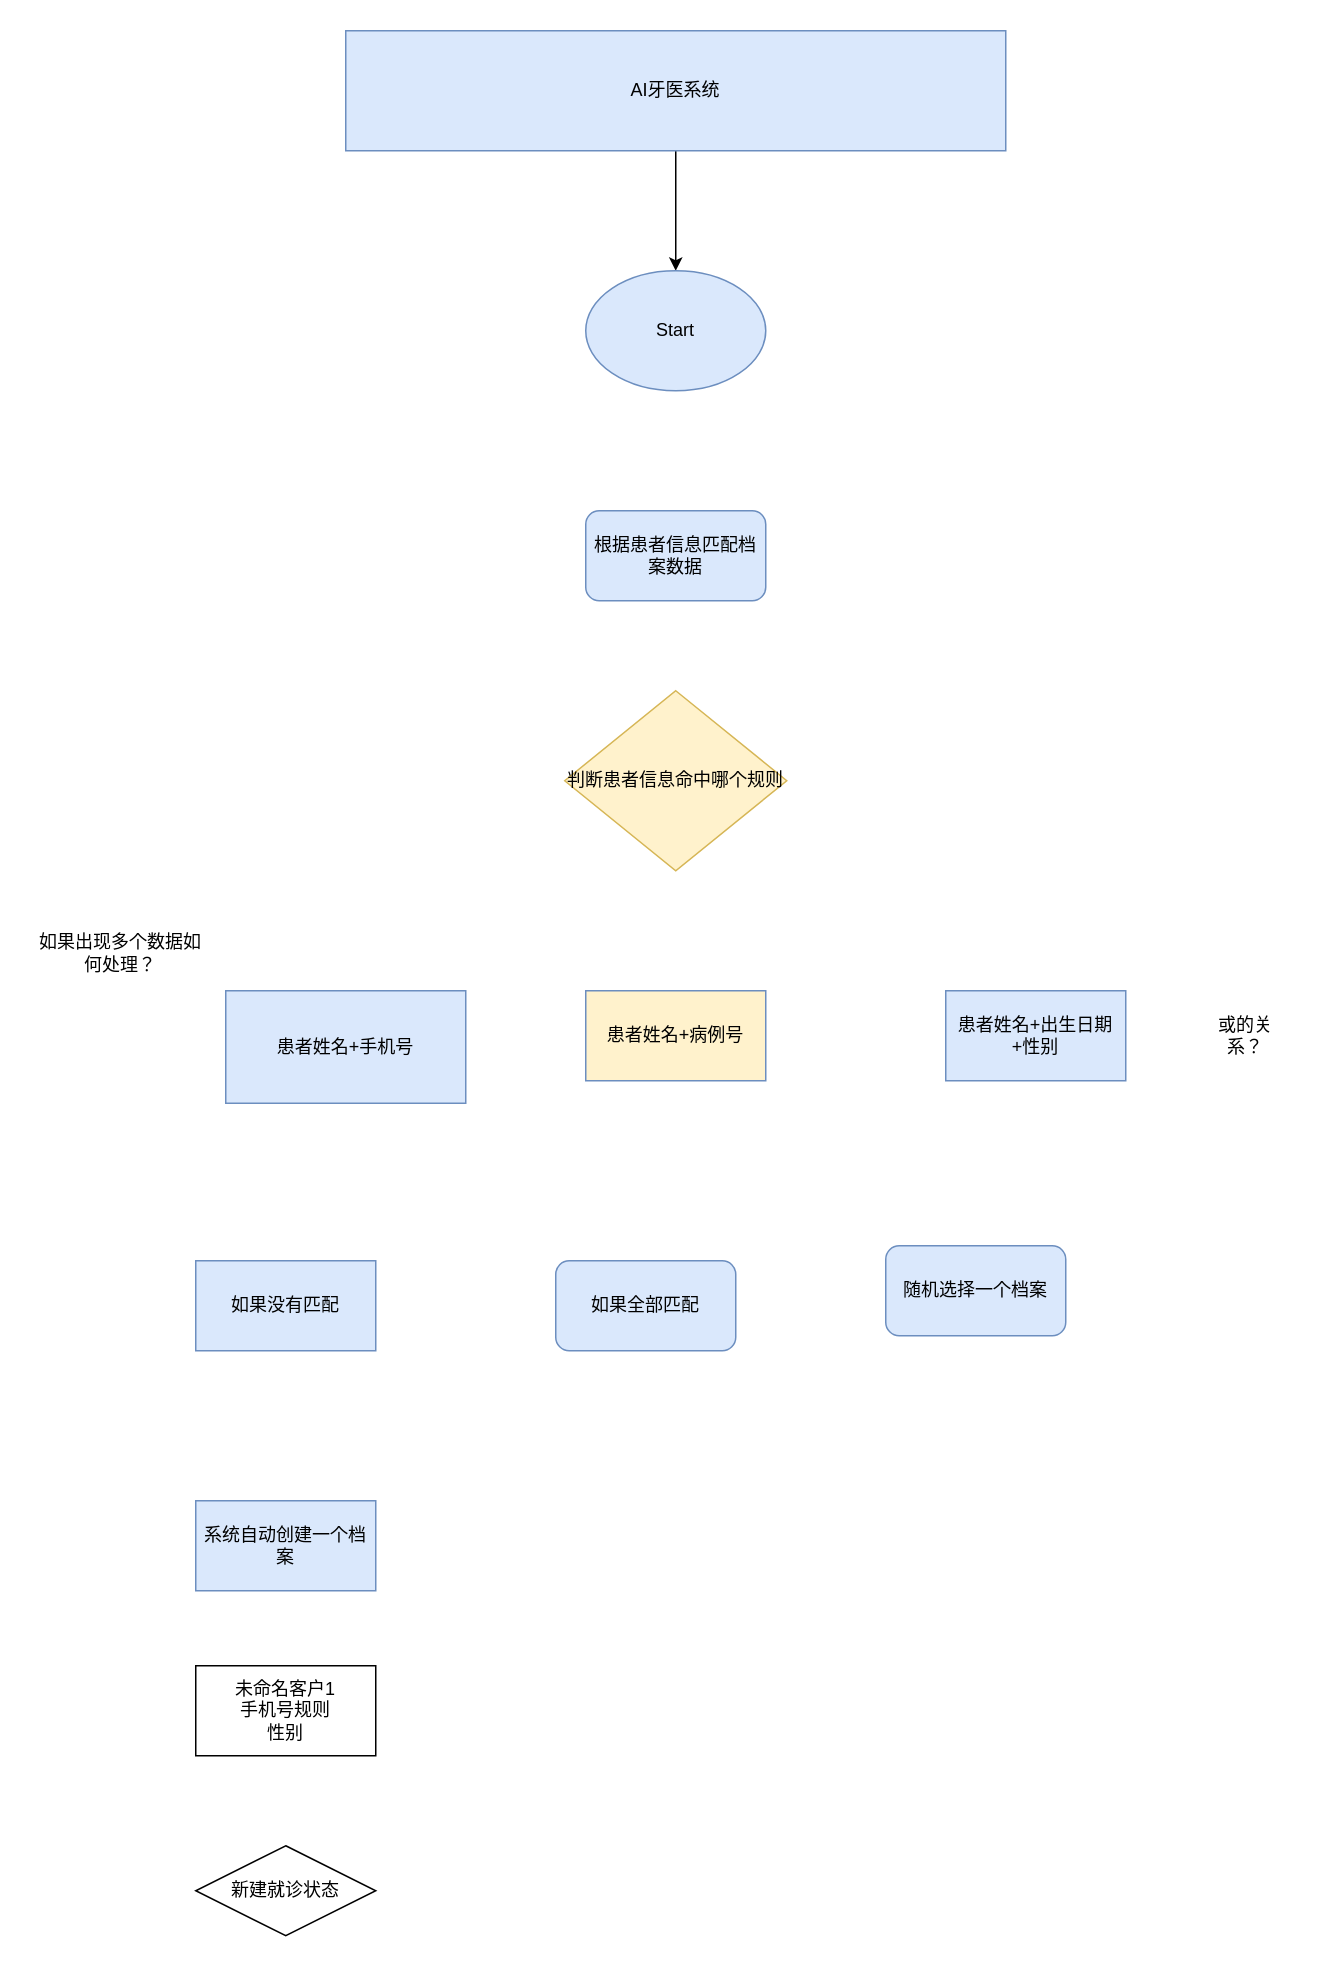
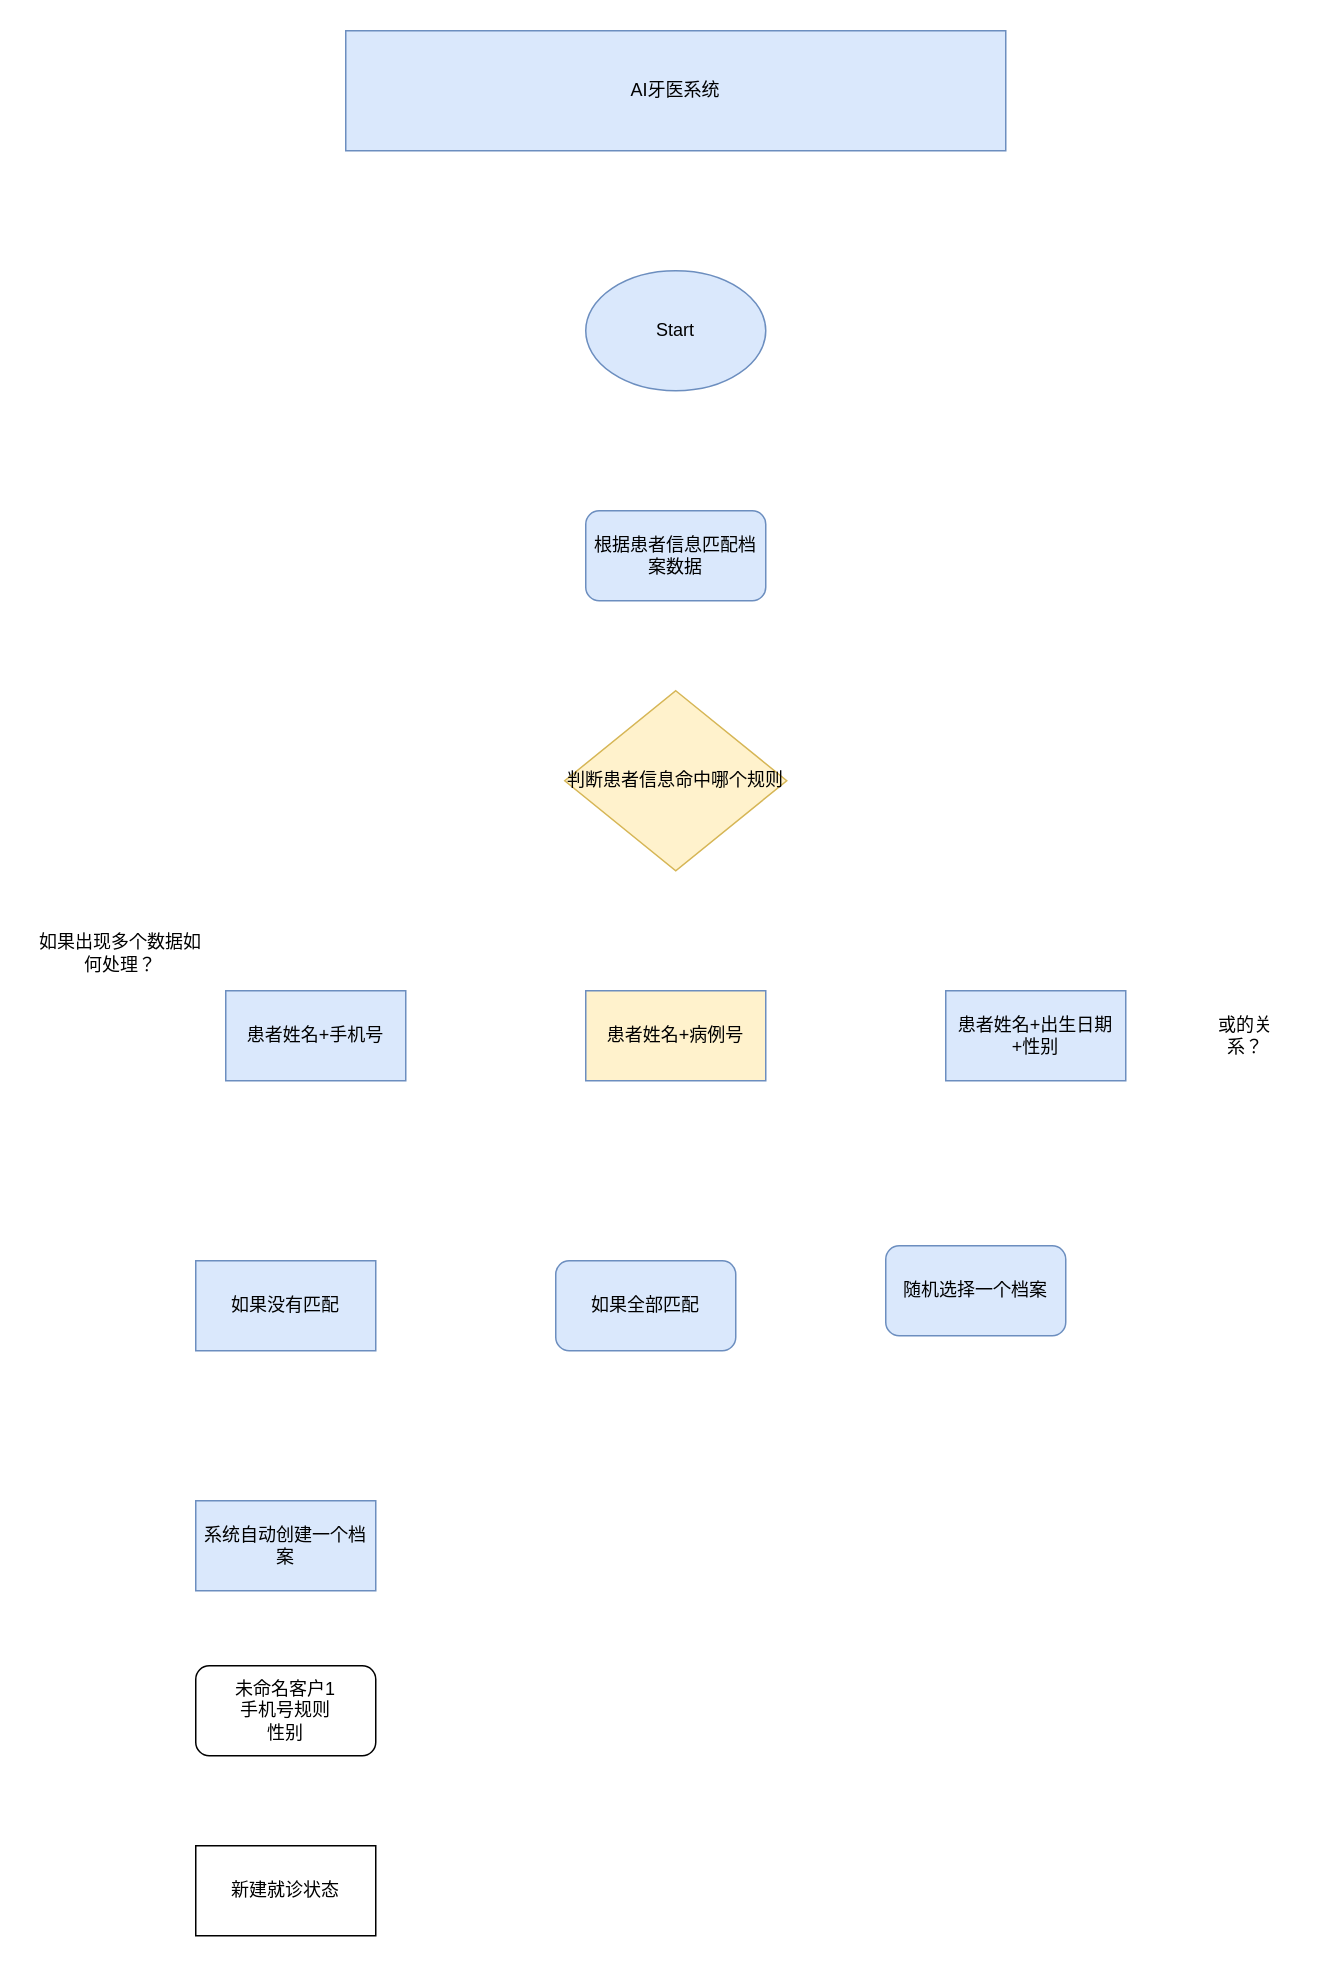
edge "AI牙医系统" -> "Start": removed
node "患者姓名+手机号": size 240x113 -> 180x90
node "未命名客户1 手机号规则 性别": shape rectangle -> rounded rectangle
node "新建就诊状态": shape diamond -> rectangle
